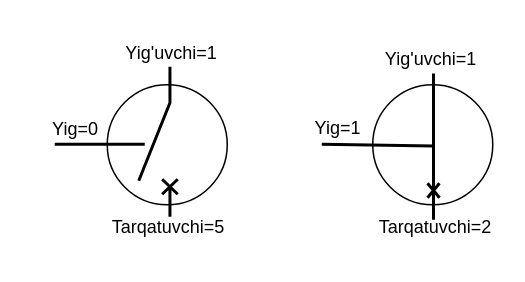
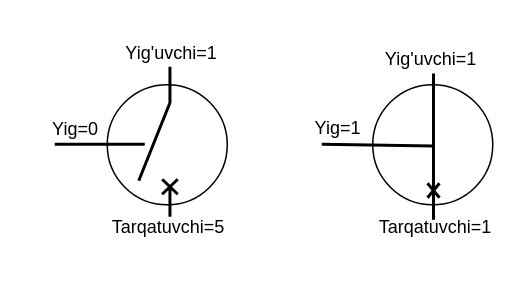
node "Tarqatuvchi=2": label "Tarqatuvchi=2" -> "Tarqatuvchi=1"
